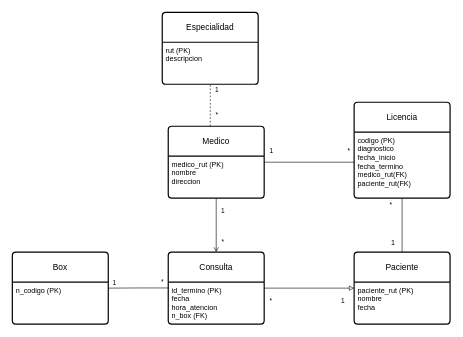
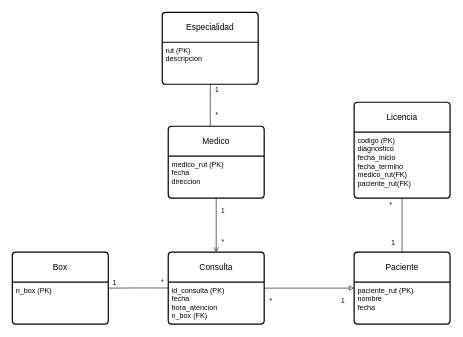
edge "rut (PK) descripcion" -- "Medico": style dashed -> solid
edge "Licencia" -- "Medico": removed, labels "*", "1"
node "medico_rut (PK) nombre direccion": label "medico_rut (PK) nombre direccion" -> "medico_rut (PK) fecha direccion"
node "n_codigo (PK)": label "n_codigo (PK)" -> "n_box (PK)"
node "id_termino (PK) fecha hora_atencion n_box (FK)": label "id_termino (PK) fecha hora_atencion n_box (FK)" -> "id_consulta (PK) fecha hora_atencion n_box (FK)"
